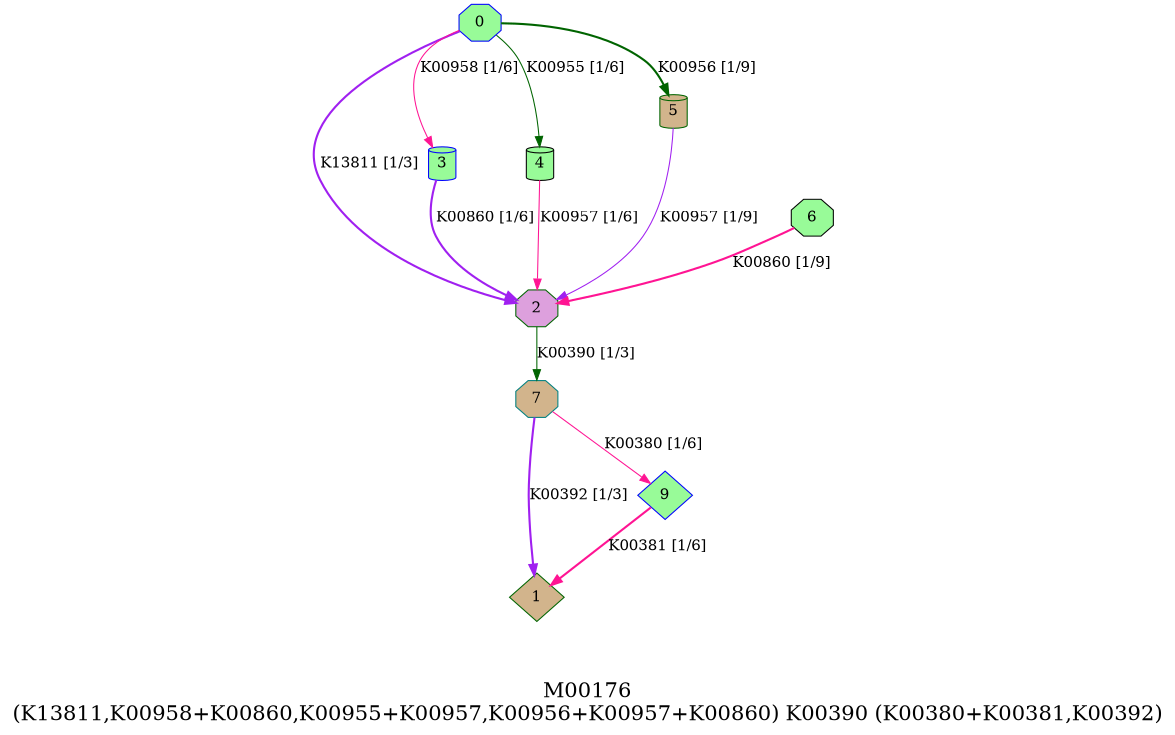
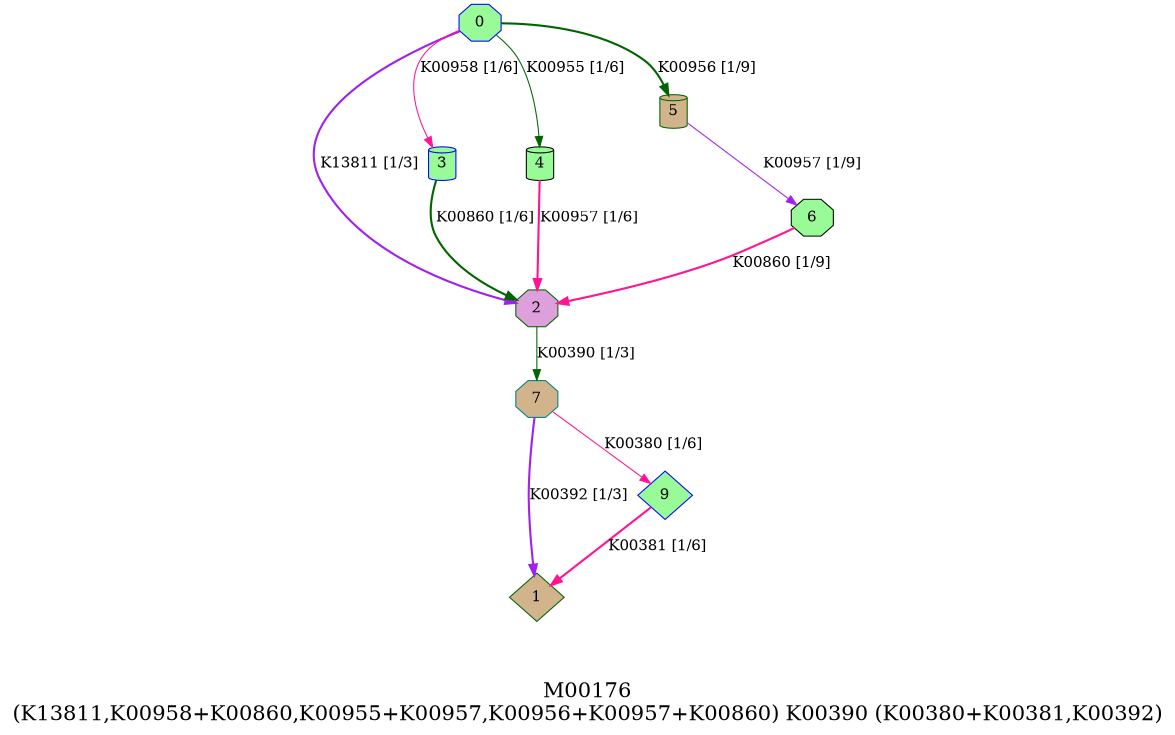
edge "4" -> "2": style solid -> bold
edge "5" -> "2": now "5" -> "6"
edge "3" -> "2": color purple -> darkgreen
